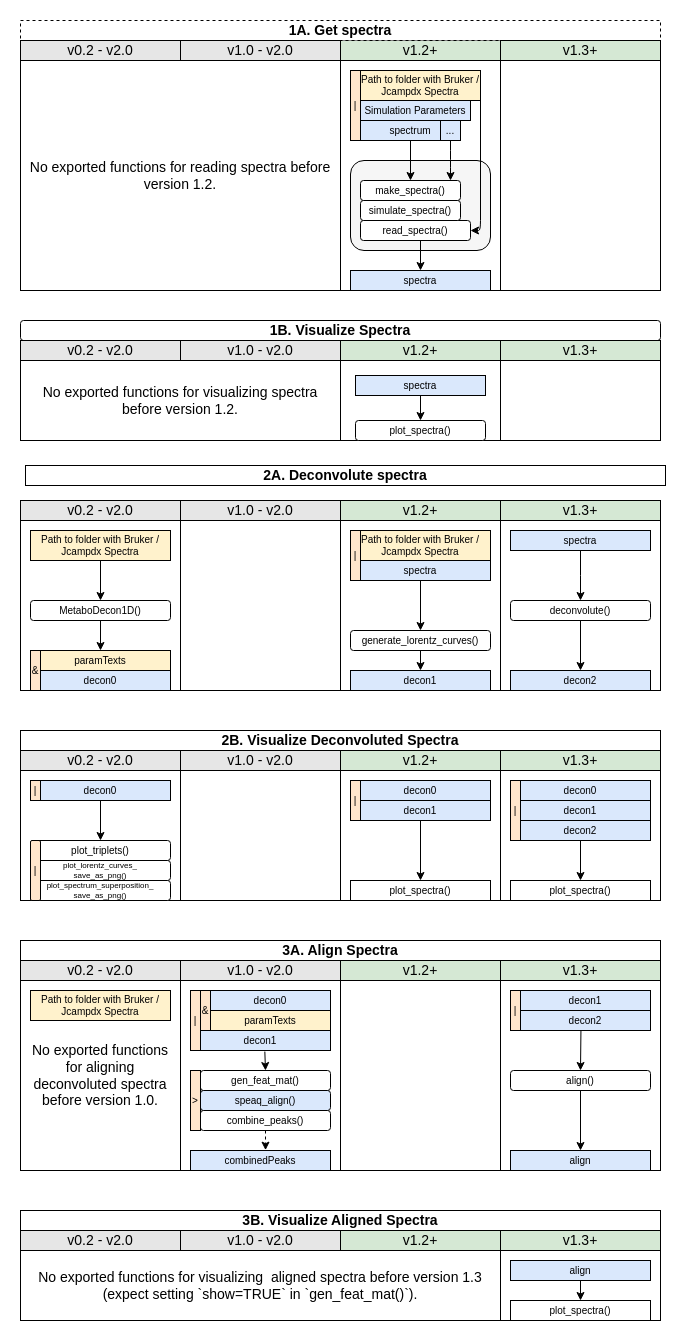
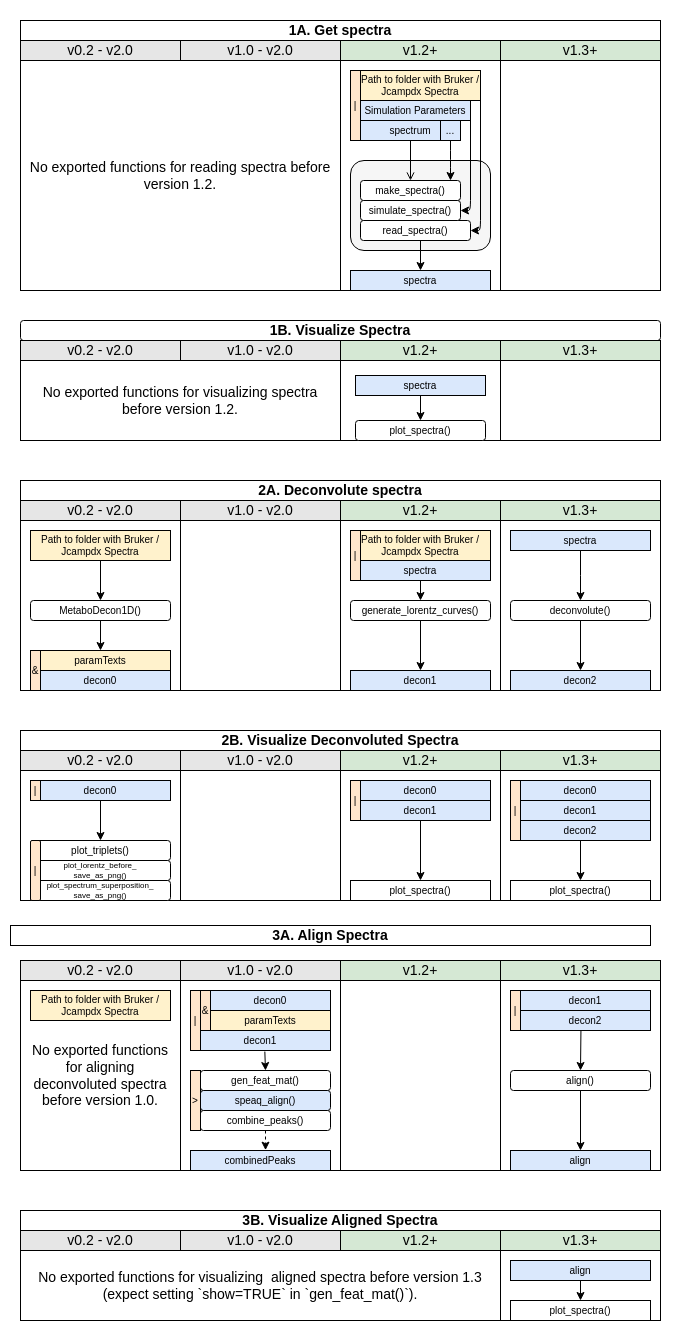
node "1A. Get spectra": style dashed -> solid
edge "Simulation Parameters" -> "simulate_spectra()": added
edge "spectrum" -> "make_spectra()": arrowhead classic -> open
node "2A. Deconvolute spectra": moved (346, 476) -> (341, 491)
node "generate_lorentz_curves()": moved (421, 641) -> (421, 611)
node "plot_lorentz_curves_save_as_png()": label "plot_lorentz_curves_save_as_png()" -> "plot_lorentz_before_save_as_png()"
node "3A. Align Spectra": moved (341, 951) -> (331, 936)
